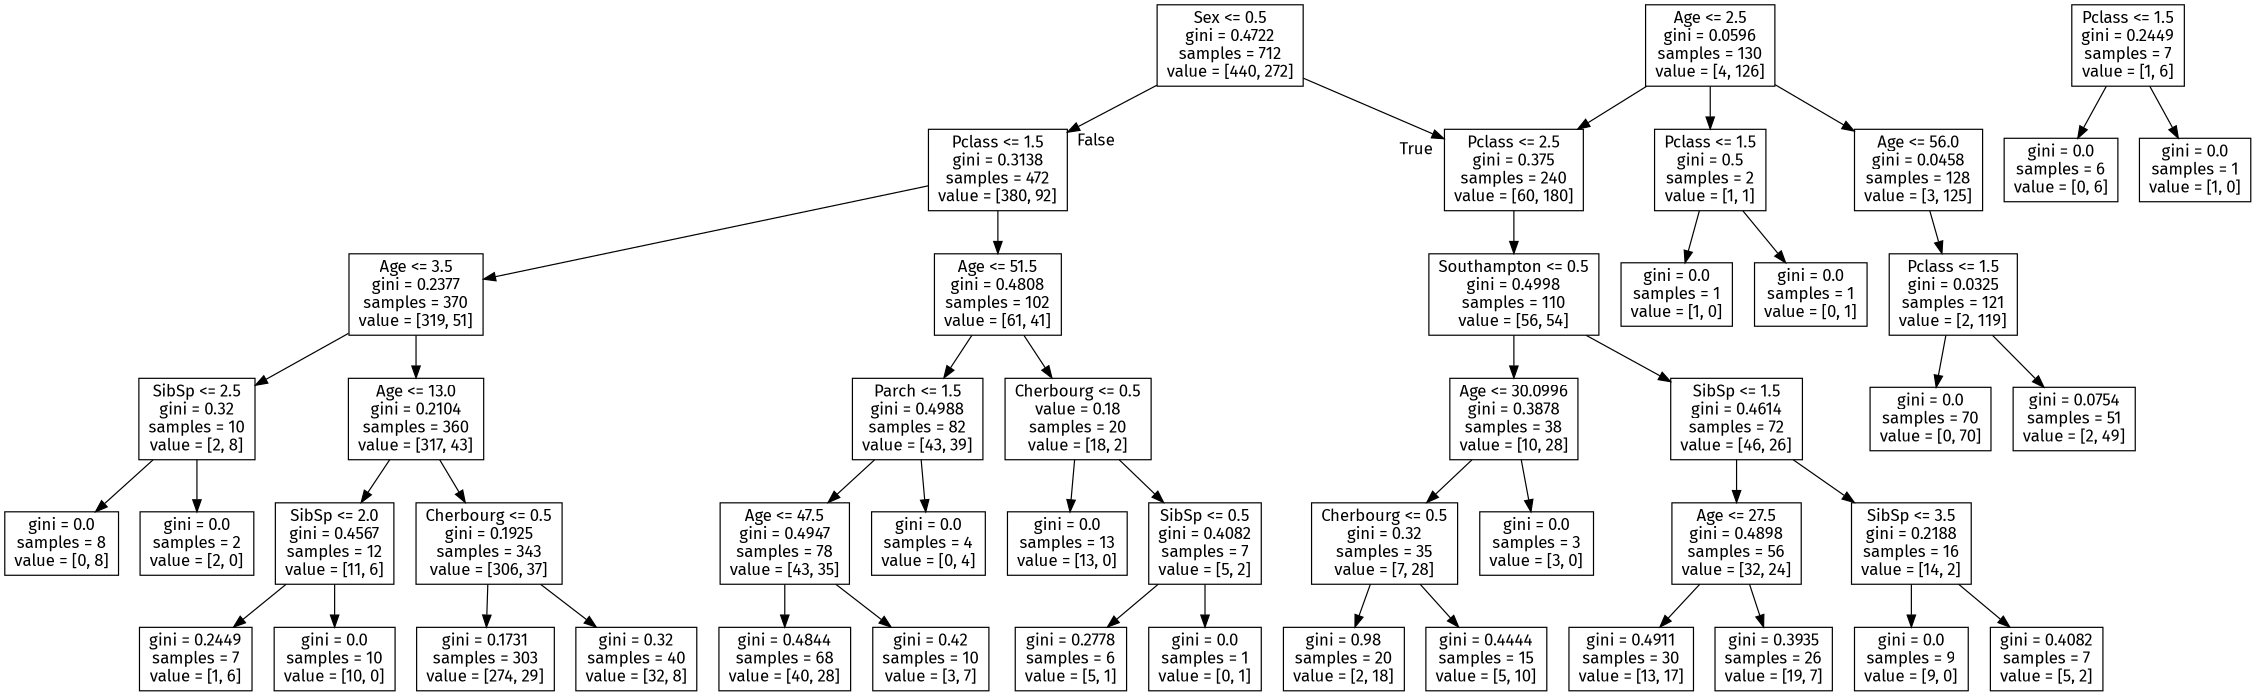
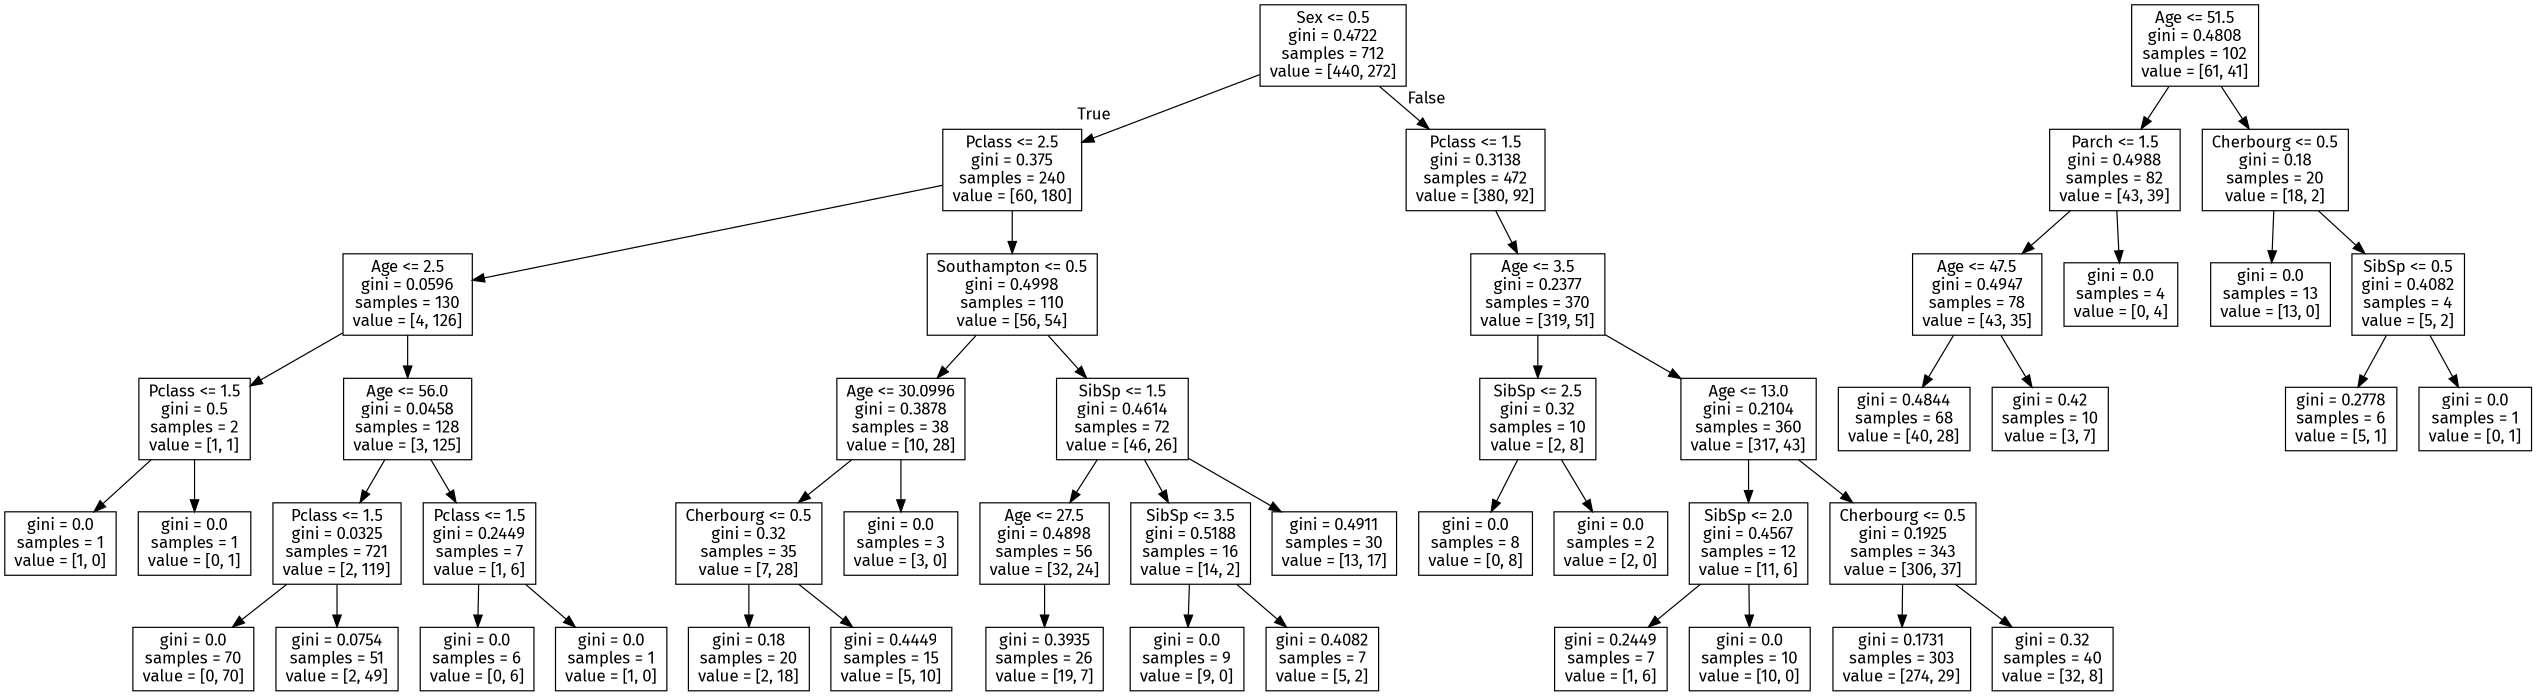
edge "Age <= 2.5 gini = 0.0596 samples = 130 value = [4, 126]" -> "Pclass <= 2.5 gini = 0.375 samples = 240 value = [60, 180]": reversed
edge "Pclass <= 1.5 gini = 0.3138 samples = 472 value = [380, 92]" -> "Age <= 51.5 gini = 0.4808 samples = 102 value = [61, 41]": removed
node "Pclass <= 1.5 gini = 0.0325 samples = 121 value = [2, 119]": label "Pclass <= 1.5 gini = 0.0325 samples = 121 value = [2, 119]" -> "Pclass <= 1.5 gini = 0.0325 samples = 721 value = [2, 119]"
node "Cherbourg <= 0.5 value = 0.18 samples = 20 value = [18, 2]": label "Cherbourg <= 0.5 value = 0.18 samples = 20 value = [18, 2]" -> "Cherbourg <= 0.5 gini = 0.18 samples = 20 value = [18, 2]"
edge "Age <= 56.0 gini = 0.0458 samples = 128 value = [3, 125]" -> "Pclass <= 1.5 gini = 0.2449 samples = 7 value = [1, 6]": added
node "SibSp <= 0.5 gini = 0.4082 samples = 7 value = [5, 2]": label "SibSp <= 0.5 gini = 0.4082 samples = 7 value = [5, 2]" -> "SibSp <= 0.5 gini = 0.4082 samples = 4 value = [5, 2]"
node "SibSp <= 3.5 gini = 0.2188 samples = 16 value = [14, 2]": label "SibSp <= 3.5 gini = 0.2188 samples = 16 value = [14, 2]" -> "SibSp <= 3.5 gini = 0.5188 samples = 16 value = [14, 2]"
edge "Age <= 27.5 gini = 0.4898 samples = 56 value = [32, 24]" -> "gini = 0.4911 samples = 30 value = [13, 17]": now "SibSp <= 1.5 gini = 0.4614 samples = 72 value = [46, 26]" -> "gini = 0.4911 samples = 30 value = [13, 17]"
node "gini = 0.98 samples = 20 value = [2, 18]": label "gini = 0.98 samples = 20 value = [2, 18]" -> "gini = 0.18 samples = 20 value = [2, 18]"
node "gini = 0.4444 samples = 15 value = [5, 10]": label "gini = 0.4444 samples = 15 value = [5, 10]" -> "gini = 0.4449 samples = 15 value = [5, 10]"
